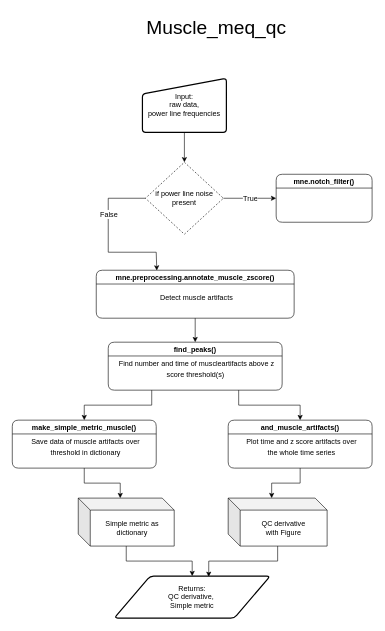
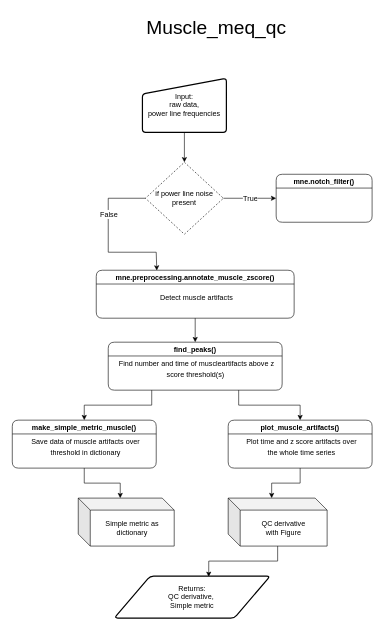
node "and_muscle_artifacts()": label "and_muscle_artifacts()" -> "plot_muscle_artifacts()"
edge "Simple metric as dictionary" -> "Returns: QC derivative, Simple metric": removed
